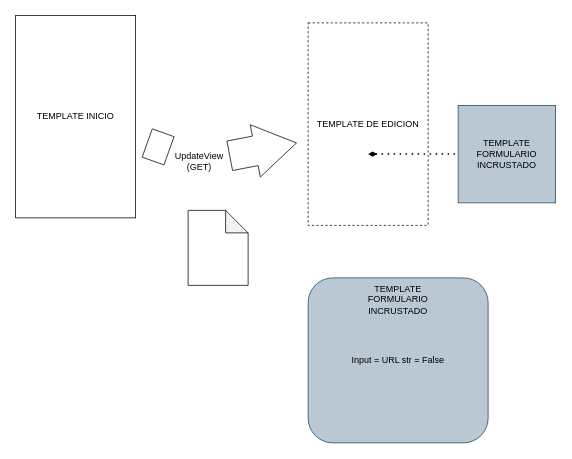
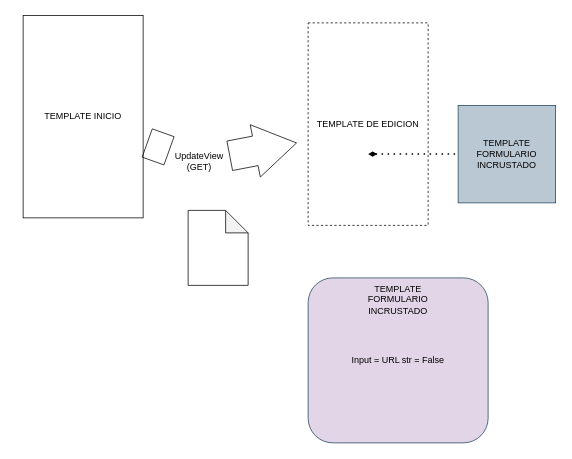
node "TEMPLATE INICIO": moved (75, 117) -> (83, 117)
node "Input = URL str = False": fillcolor #bac8d3 -> #e1d5e7
